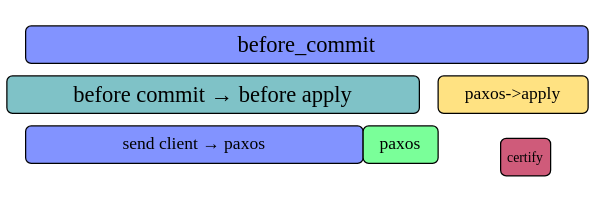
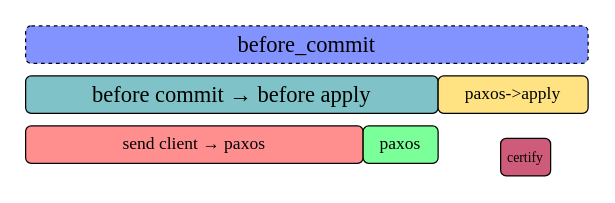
node "before_commit": style solid -> dashed
node "before commit → before apply": moved (213, 94) -> (232, 94)
node "send client → paxos": fillcolor #8293ff -> #ff8f8f
